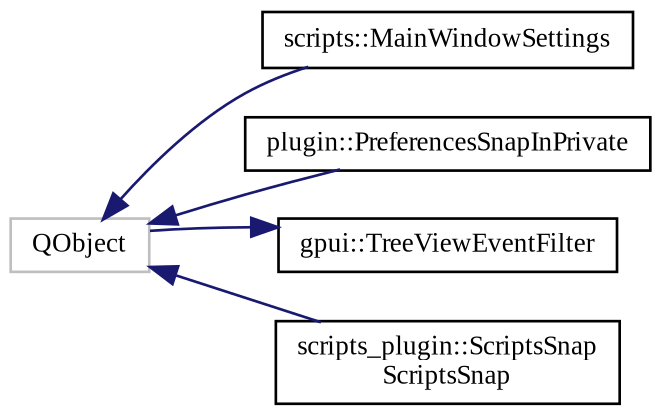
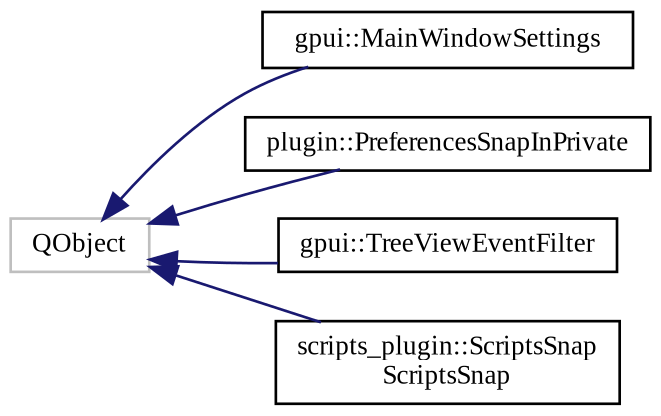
node "scripts::MainWindowSettings": label "scripts::MainWindowSettings" -> "gpui::MainWindowSettings"
edge "QObject" -> "gpui::TreeViewEventFilter": reversed
